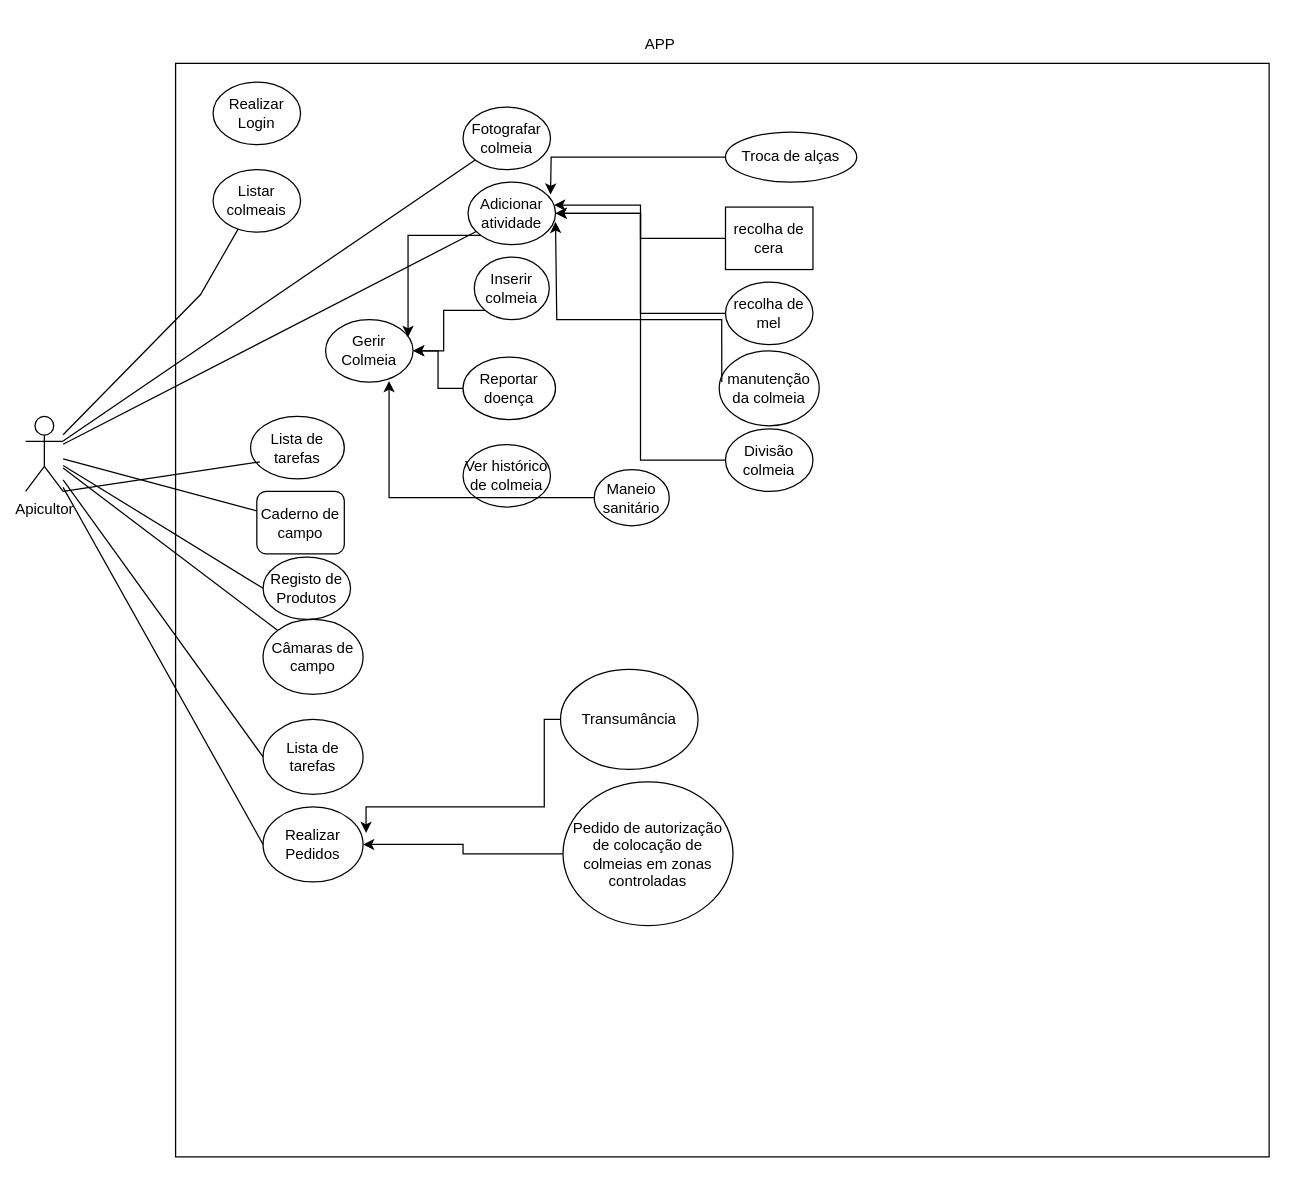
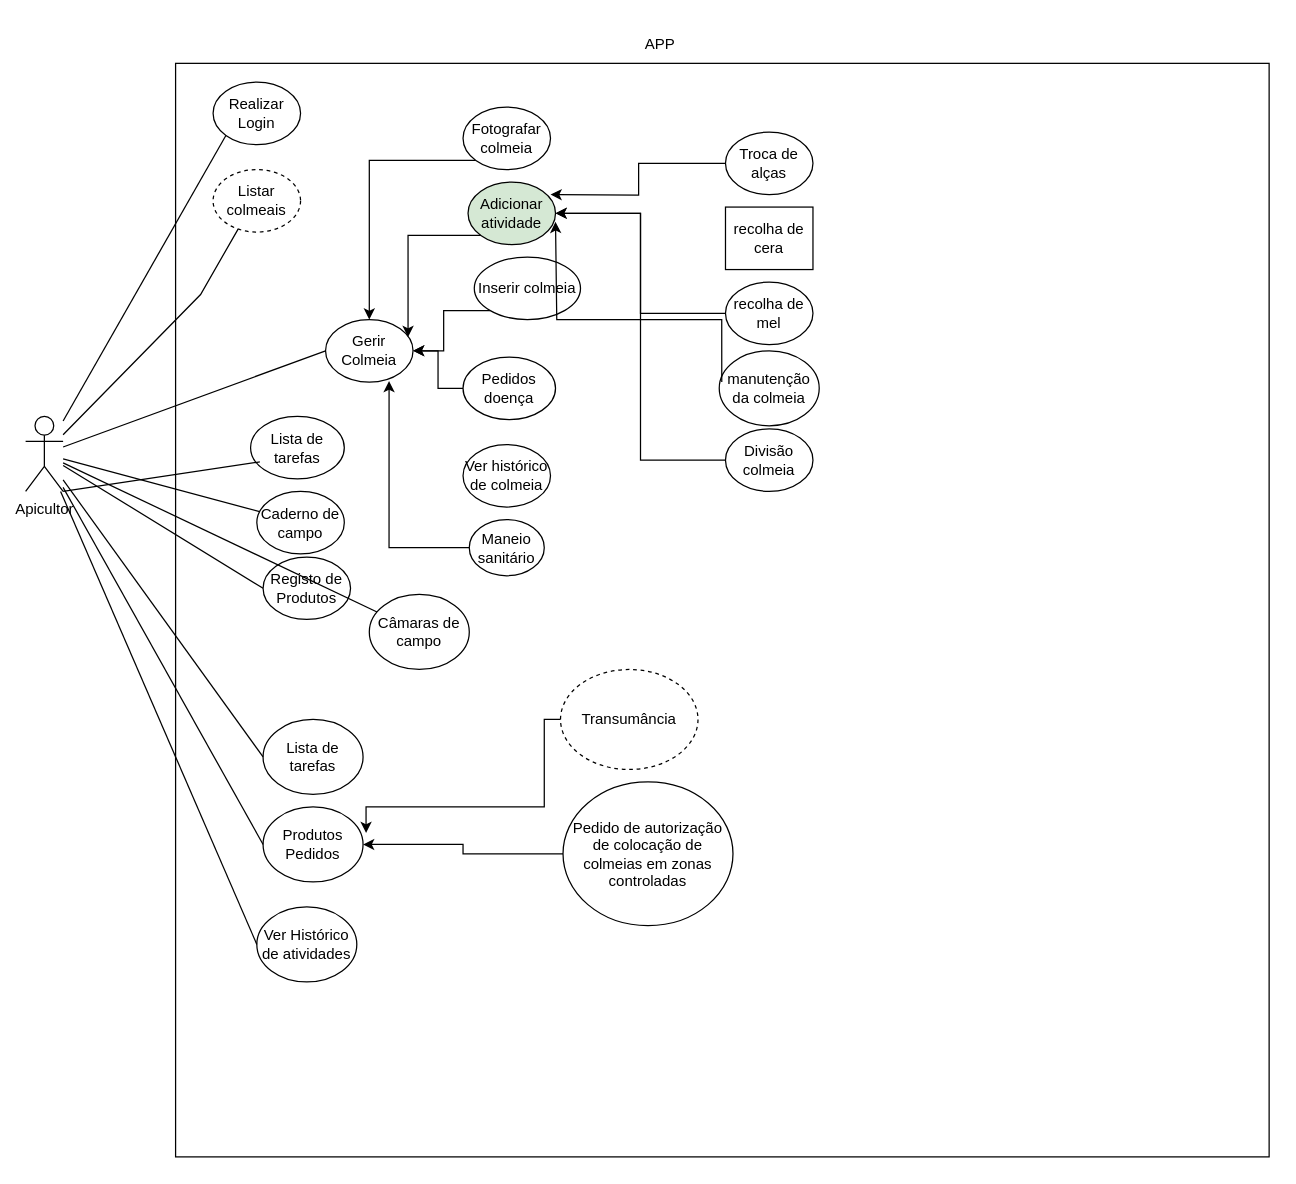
node "Troca de alças": size 131x50 -> 88x63
edge "Fotografar colmeia" -> "Gerir Colmeia": added
node "Listar colmeais": style solid -> dashed
edge "recolha de cera" -> "Adicionar atividade": removed
node "Adicionar atividade": fillcolor #ffffff -> #d5e8d4
node "Inserir colmeia": size 75x63 -> 106x63
edge "Fotografar colmeia" -- "Apicultor": now "Realizar Login" -- "Apicultor"
edge "Adicionar atividade" -- "Apicultor": now "Gerir Colmeia" -- "Apicultor"
node "Reportar doença": label "Reportar doença" -> "Pedidos doença"
node "Maneio sanitário": moved (632, 498) -> (507, 548)
node "Caderno de campo": shape rounded rectangle -> ellipse
node "Câmaras de campo": moved (313, 657) -> (419, 632)
edge "Apicultor" -- "Ver Histórico de atividades": added
node "Transumância": style solid -> dashed
node "Realizar Pedidos": label "Realizar Pedidos" -> "Produtos Pedidos"
node "Ver Histórico de atividades": added
